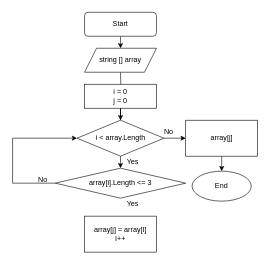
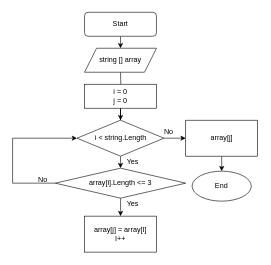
node "i < array.Length": label "i < array.Length" -> "i < string.Length"
edge "array[i].Length <= 3" -> "array[j] = array[I] I++": added
